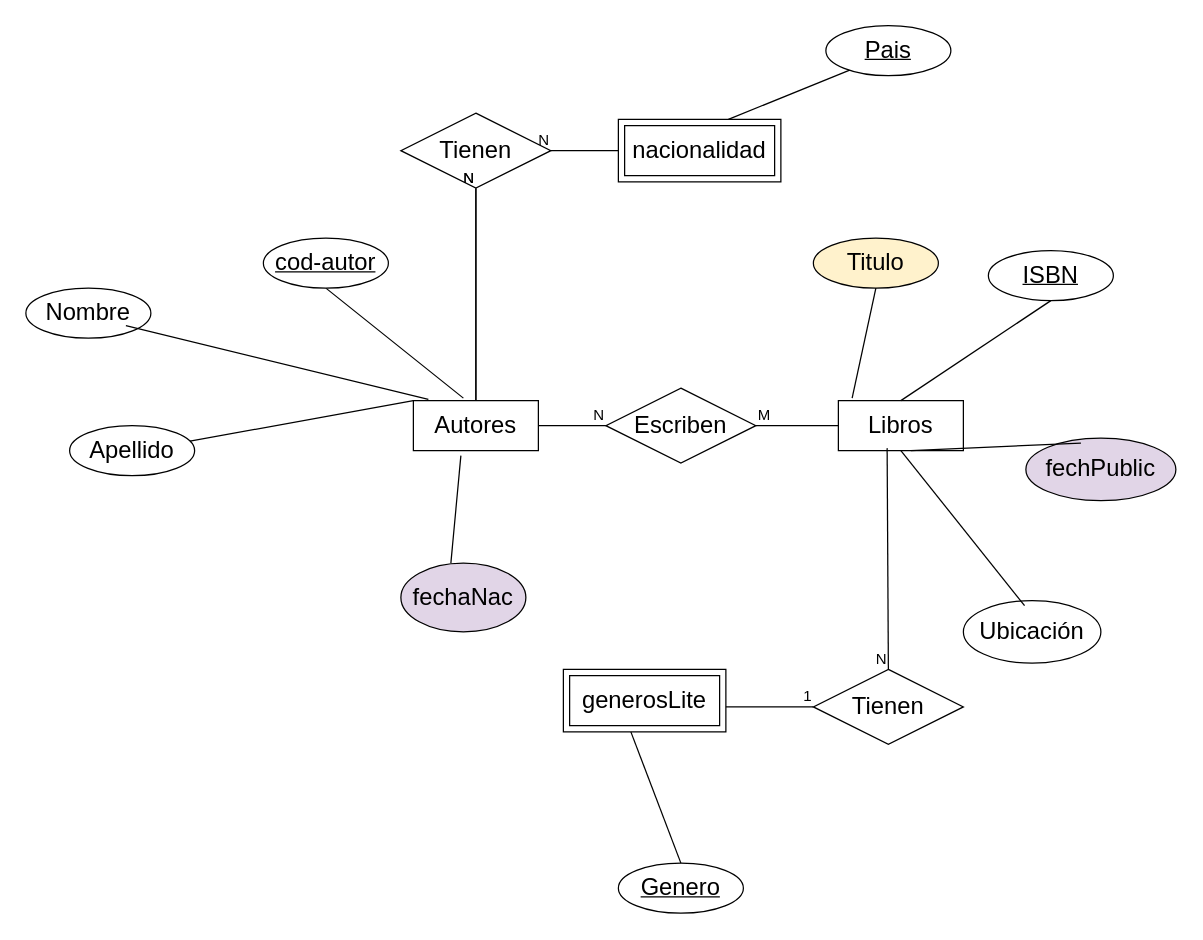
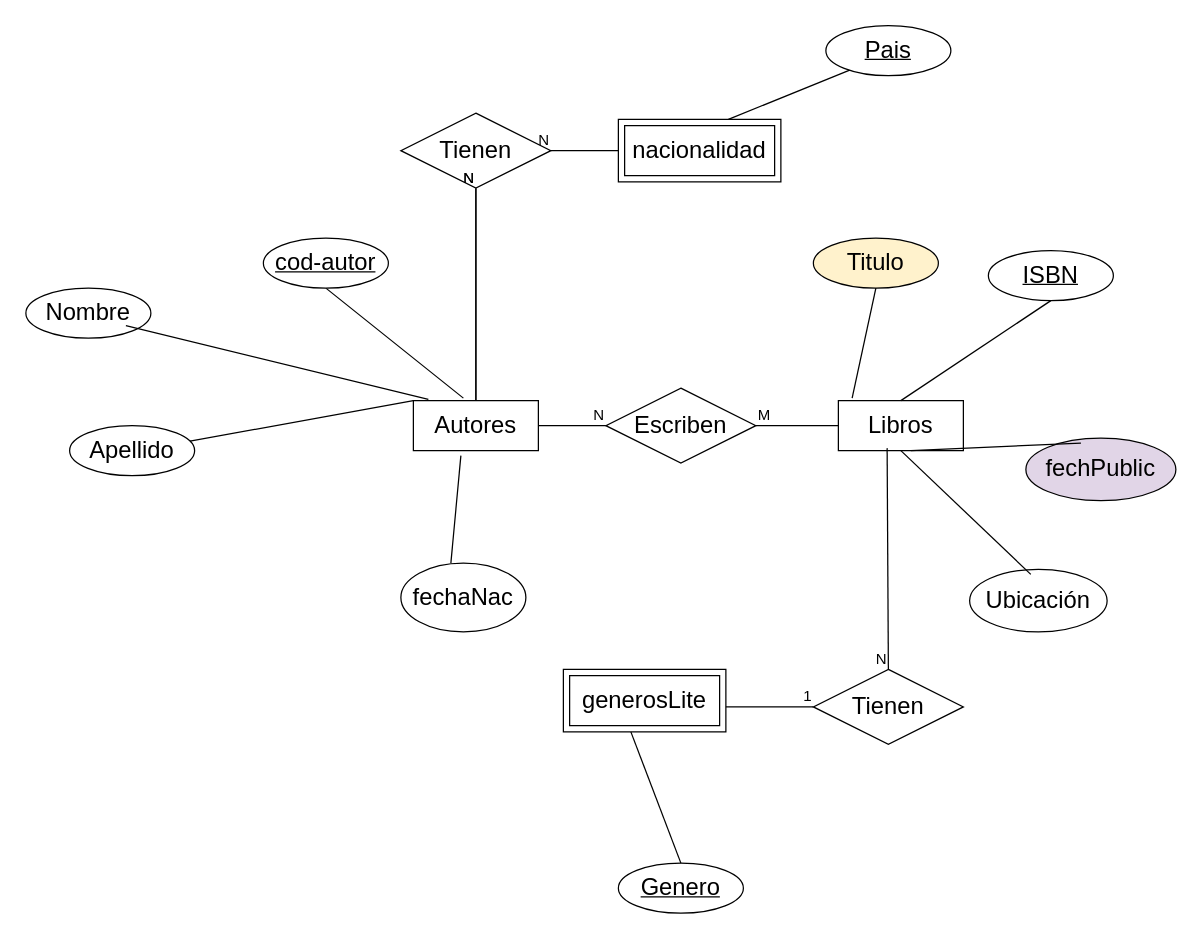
node "fechaNac": fillcolor #e1d5e7 -> #ffffff
node "Ubicación": moved (1032, 632) -> (1038, 601)
